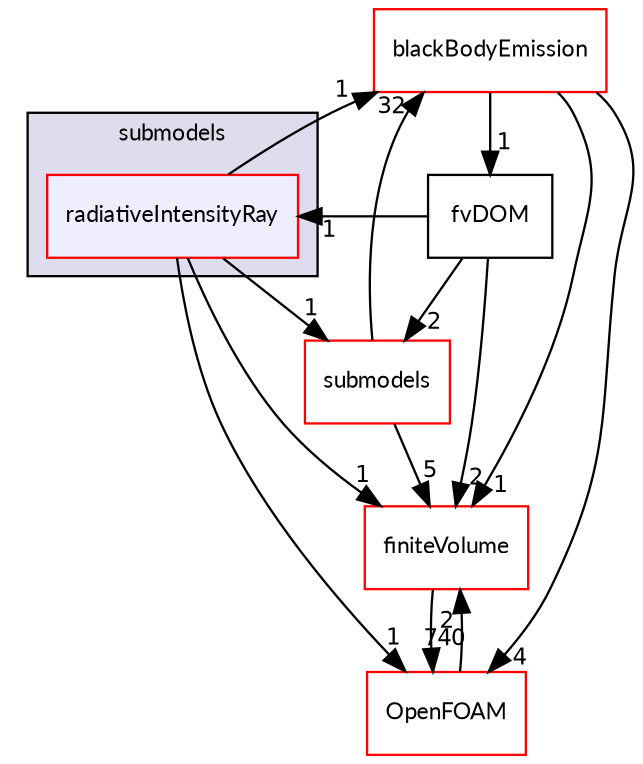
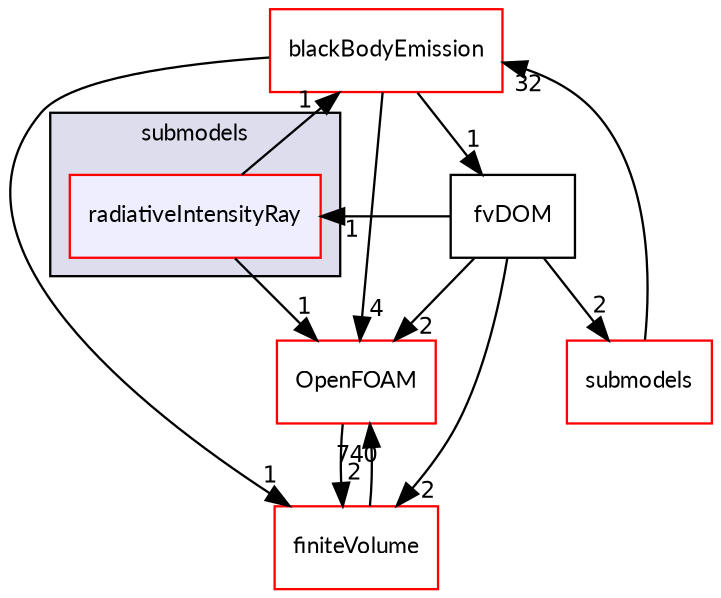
edge "fvDOM" -> "OpenFOAM": added
edge "radiativeIntensityRay" -> "submodels": removed
edge "radiativeIntensityRay" -> "finiteVolume": removed
edge "submodels" -> "finiteVolume": removed
